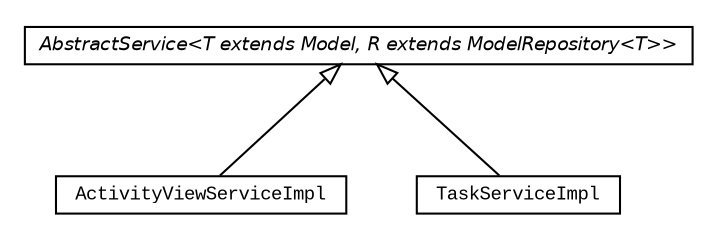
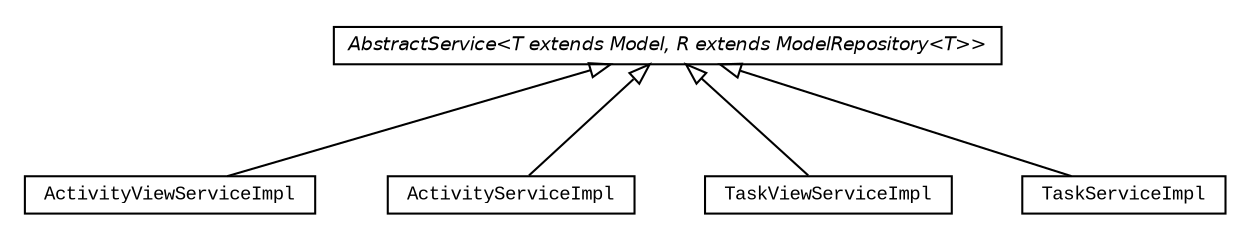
node "ActivityServiceImpl": added
node "TaskViewServiceImpl": added
